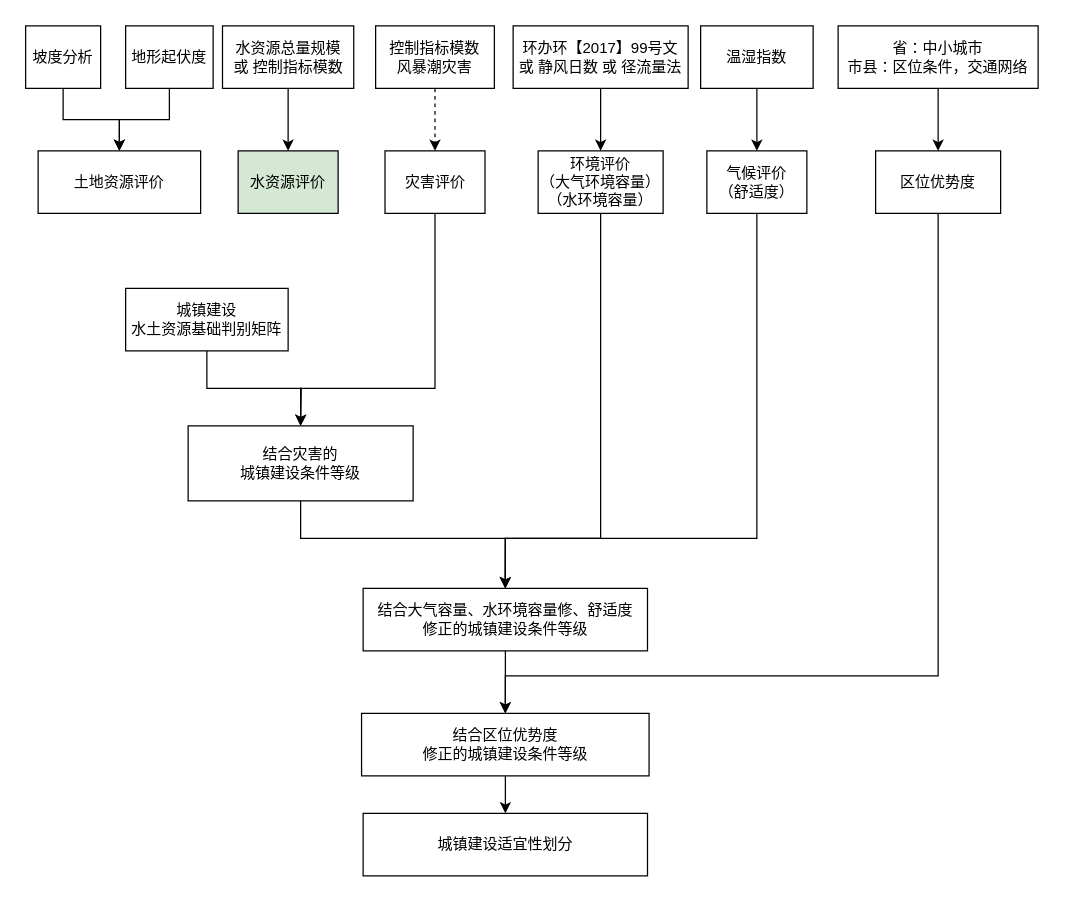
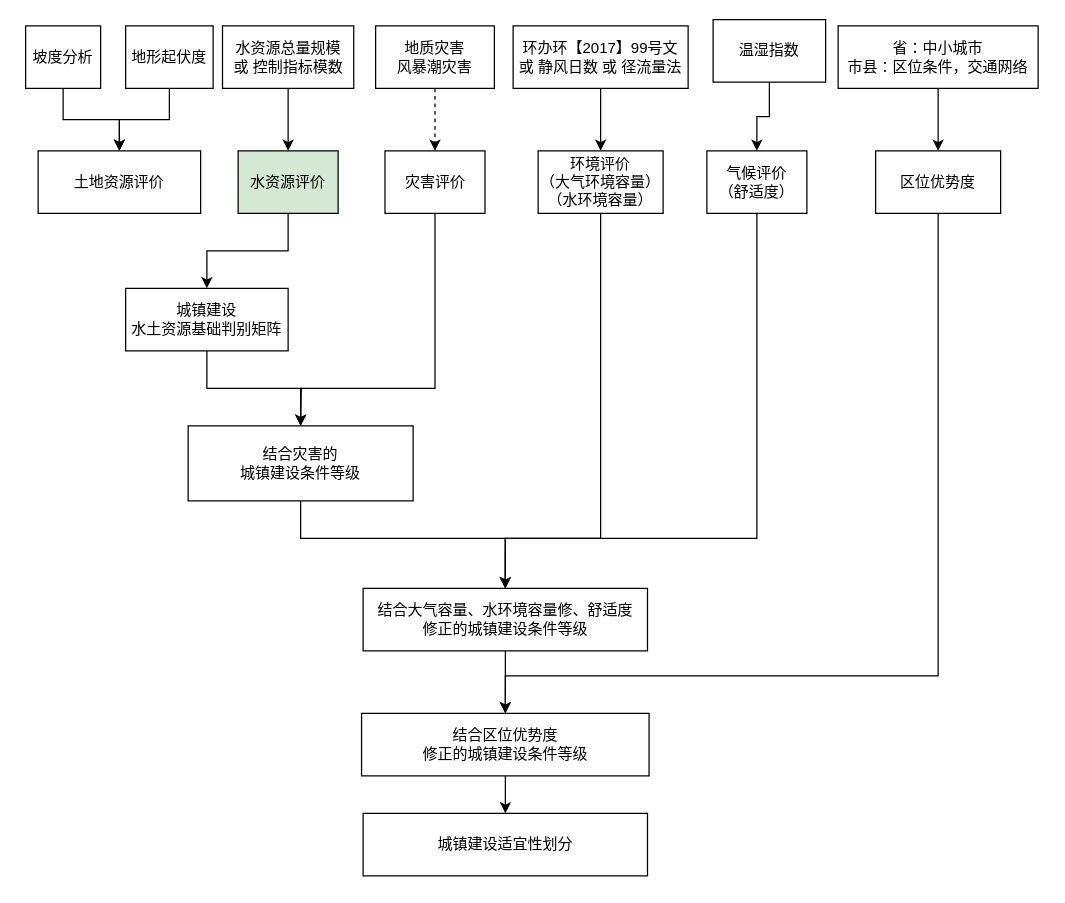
node "控制指标模数 风暴潮灾害": label "控制指标模数 风暴潮灾害" -> "地质灾害 风暴潮灾害"
node "温湿指数": moved (757, 57) -> (769, 51)
edge "水资源评价" -> "城镇建设 水土资源基础判别矩阵": added
